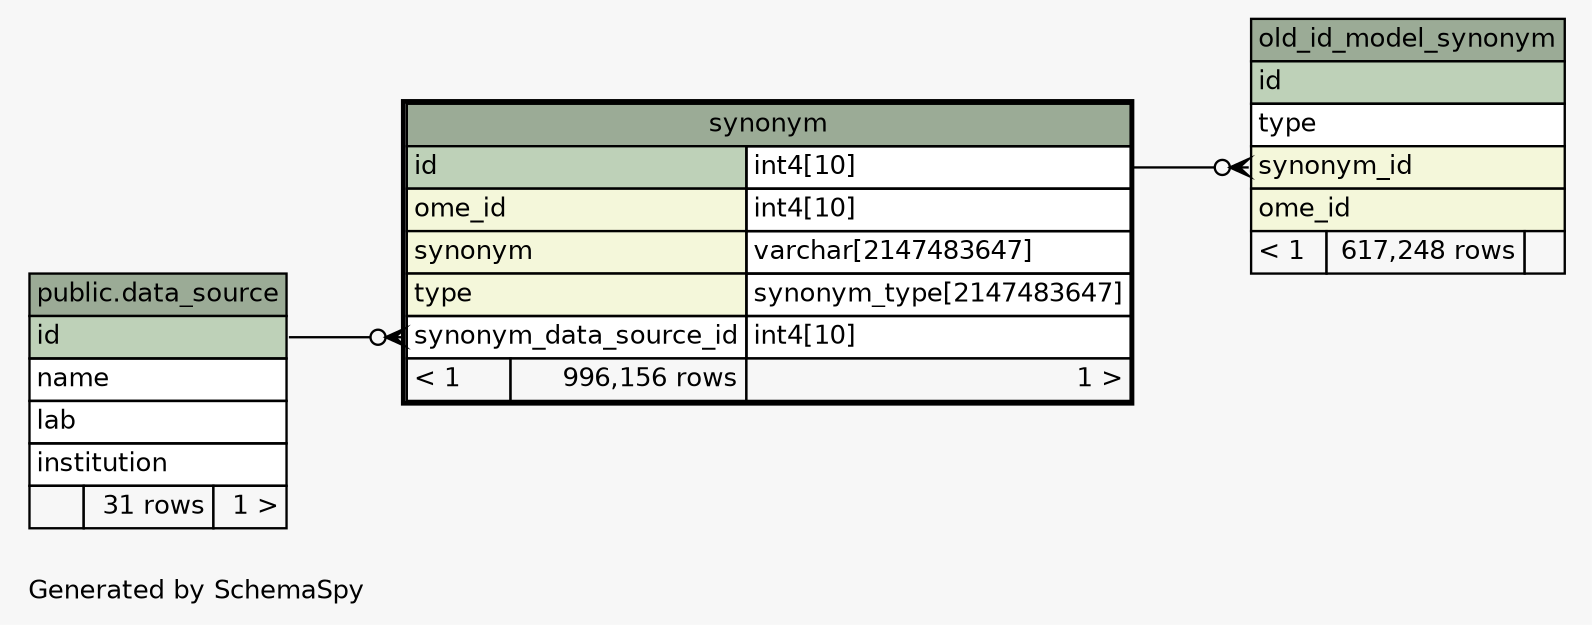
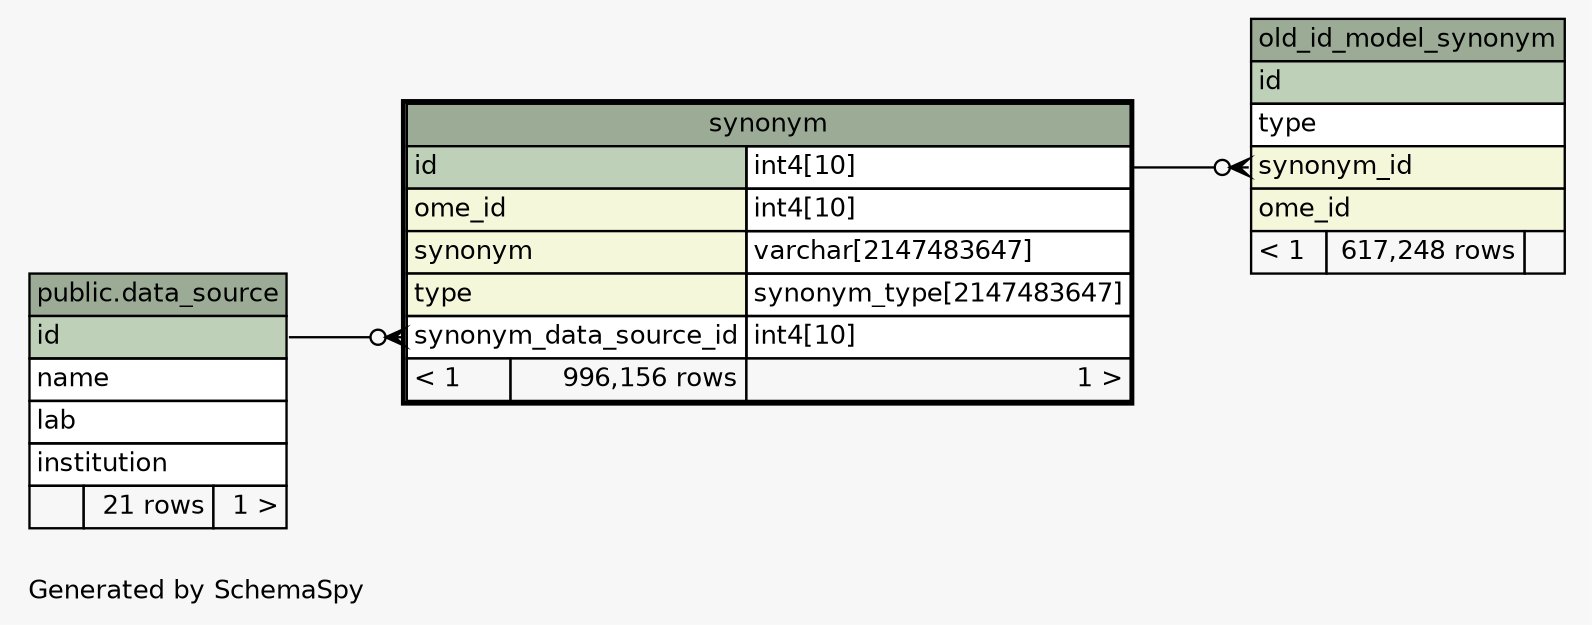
node "public.data_source": text "31 rows" -> "21 rows"
